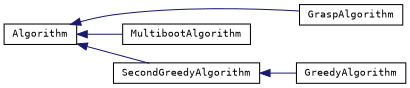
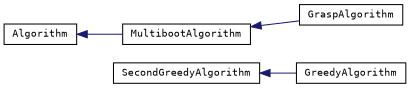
edge "GraspAlgorithm" -> "Algorithm": now "GraspAlgorithm" -> "MultibootAlgorithm"
edge "SecondGreedyAlgorithm" -> "Algorithm": removed
